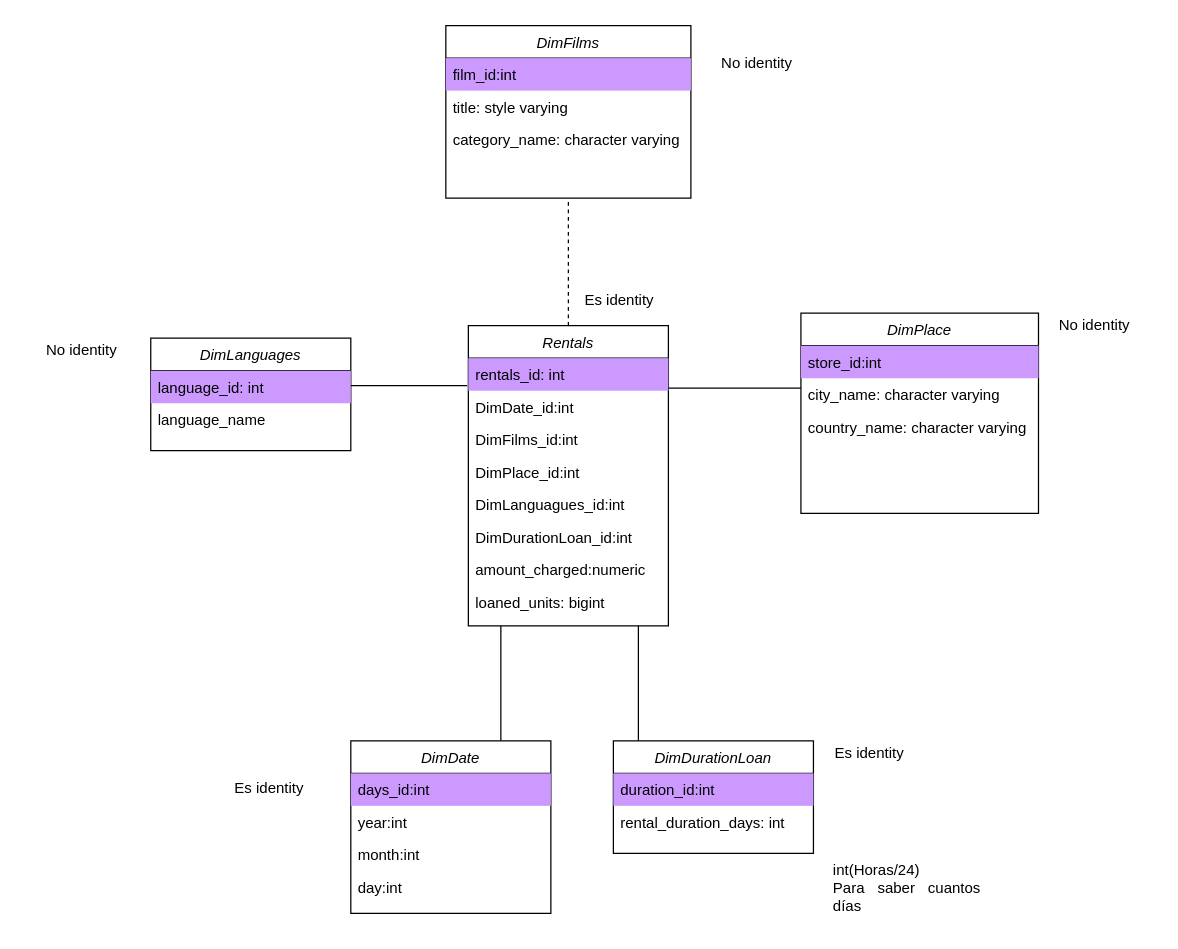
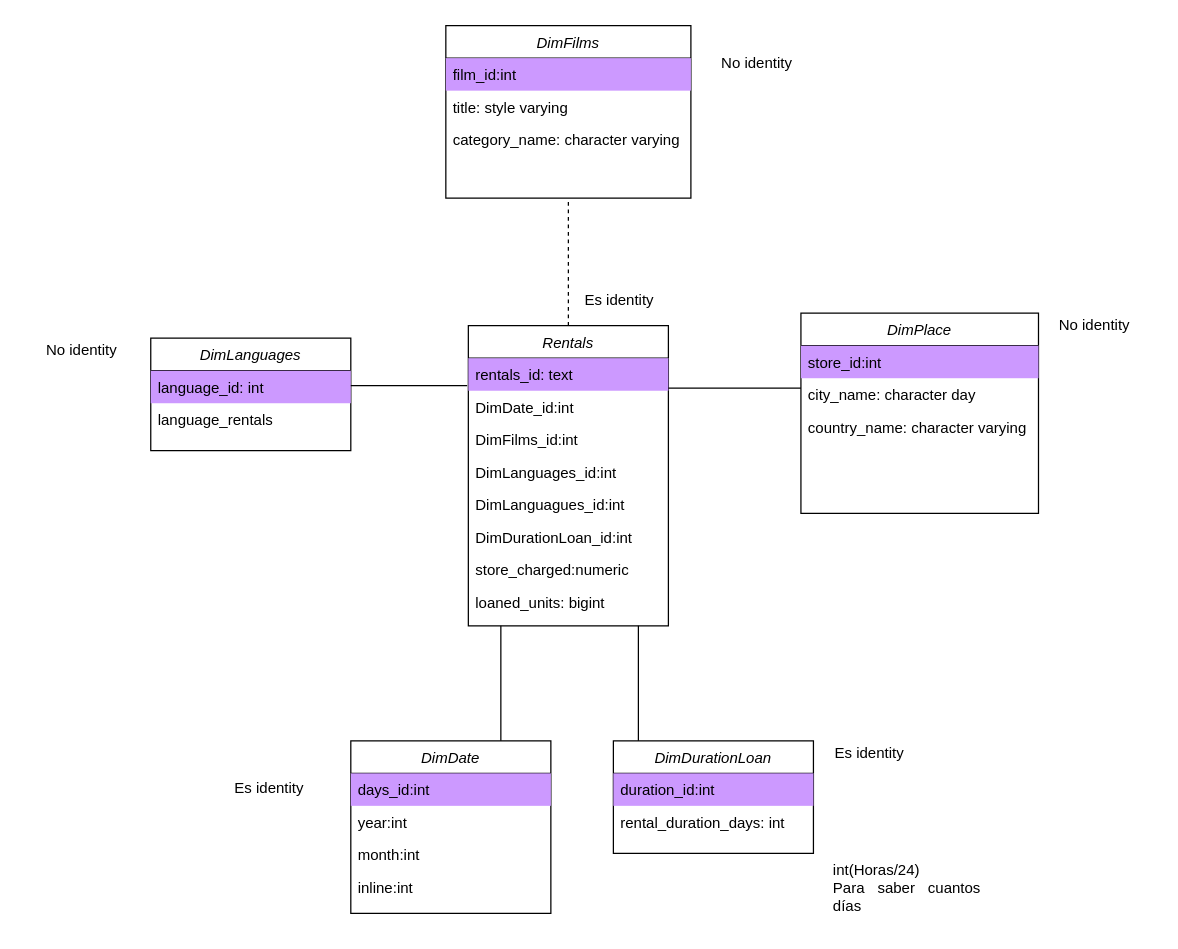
node "rentals_id: int": label "rentals_id: int" -> "rentals_id: text"
node "city_name: character varying": label "city_name: character varying" -> "city_name: character day"
node "language_name": label "language_name" -> "language_rentals"
node "DimPlace_id:int": label "DimPlace_id:int" -> "DimLanguages_id:int"
node "amount_charged:numeric": label "amount_charged:numeric" -> "store_charged:numeric"
node "day:int": label "day:int" -> "inline:int"
